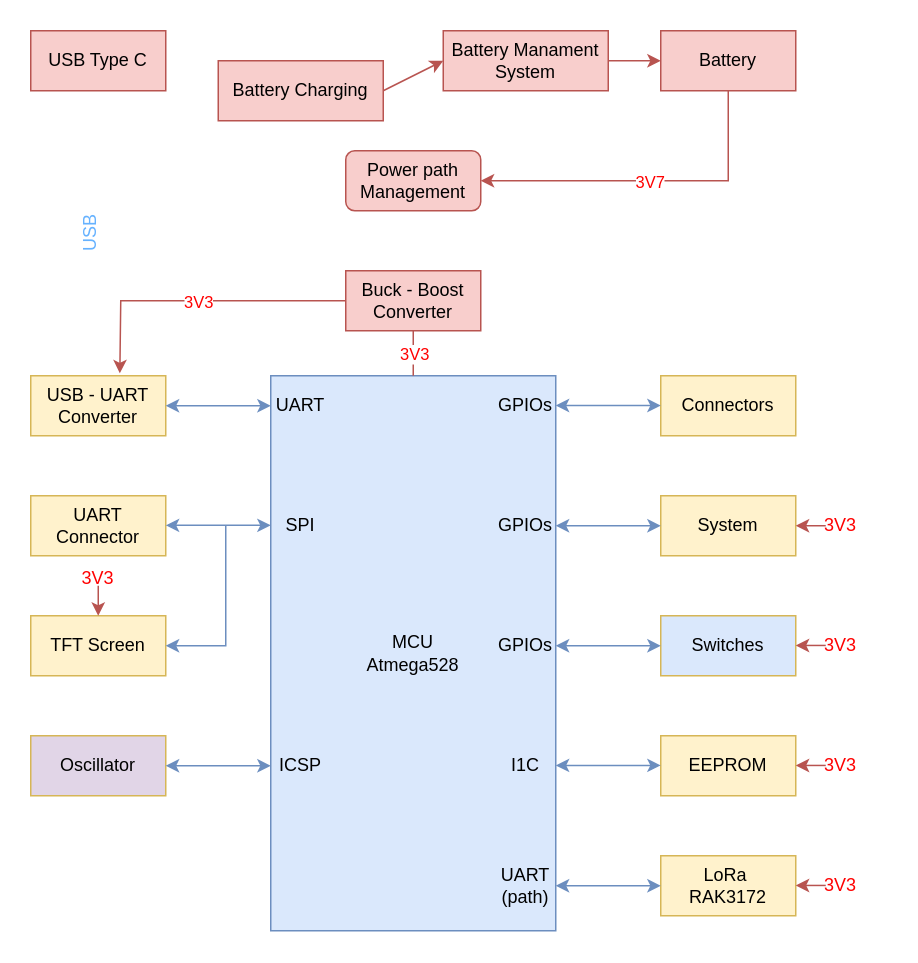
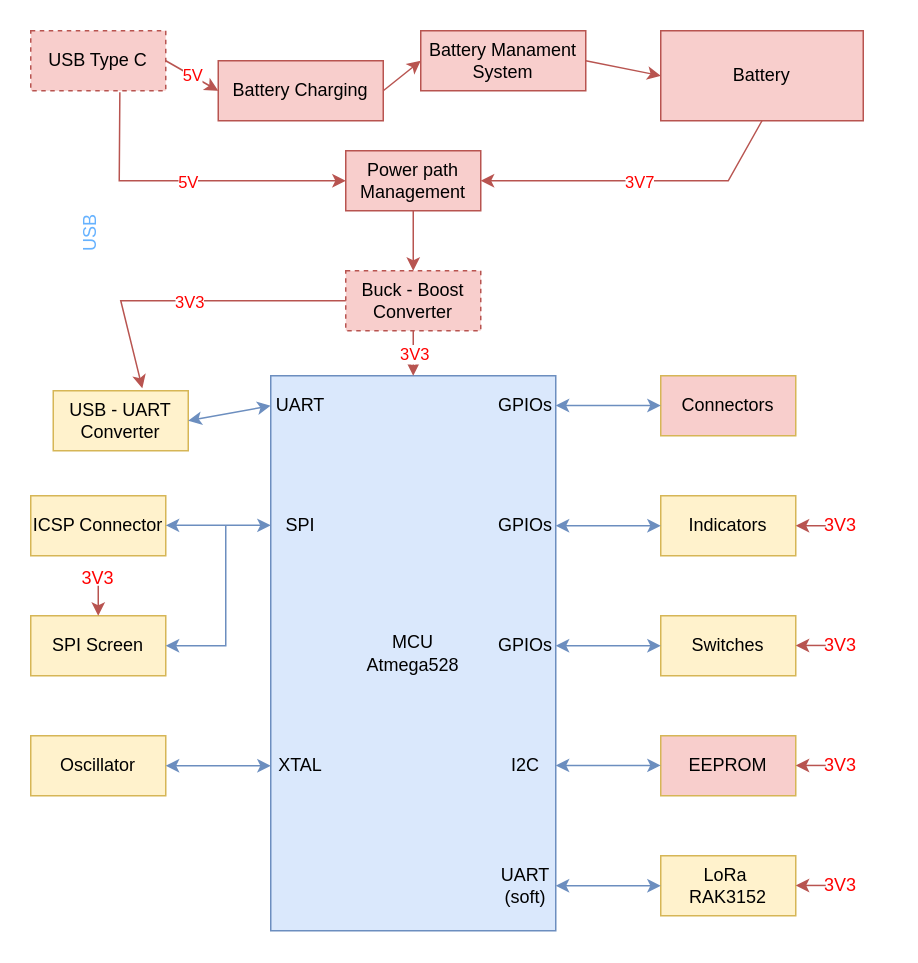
node "USB Type C": style solid -> dashed
node "Battery Manament System": moved (526, 61) -> (503, 61)
node "Battery": size 135x60 -> 203x90
edge "USB Type C" -> "Battery Charging": added, label "5V"
edge "USB Type C" -> "Power path Management": added, label "5V"
node "Power path Management": shape rounded rectangle -> rectangle
edge "Power path Management" -> "Buck - Boost Converter": added
node "Buck - Boost Converter": style solid -> dashed
edge "Buck - Boost Converter" -- "MCU Atmega528": arrowhead none -> classic
node "USB - UART Converter": moved (98, 406) -> (121, 421)
node "Connectors": fillcolor #fff2cc -> #f8cecc
node "UART Connector": label "UART Connector" -> "ICSP Connector"
node "System": label "System" -> "Indicators"
node "TFT Screen": label "TFT Screen" -> "SPI Screen"
node "Switches": fillcolor #dae8fc -> #fff2cc
node "Oscillator": fillcolor #e1d5e7 -> #fff2cc
node "ICSP": label "ICSP" -> "XTAL"
node "I1C": label "I1C" -> "I2C"
node "EEPROM": fillcolor #fff2cc -> #f8cecc
node "UART (path)": label "UART (path)" -> "UART (soft)"
node "LoRa RAK3172": label "LoRa RAK3172" -> "LoRa RAK3152"
